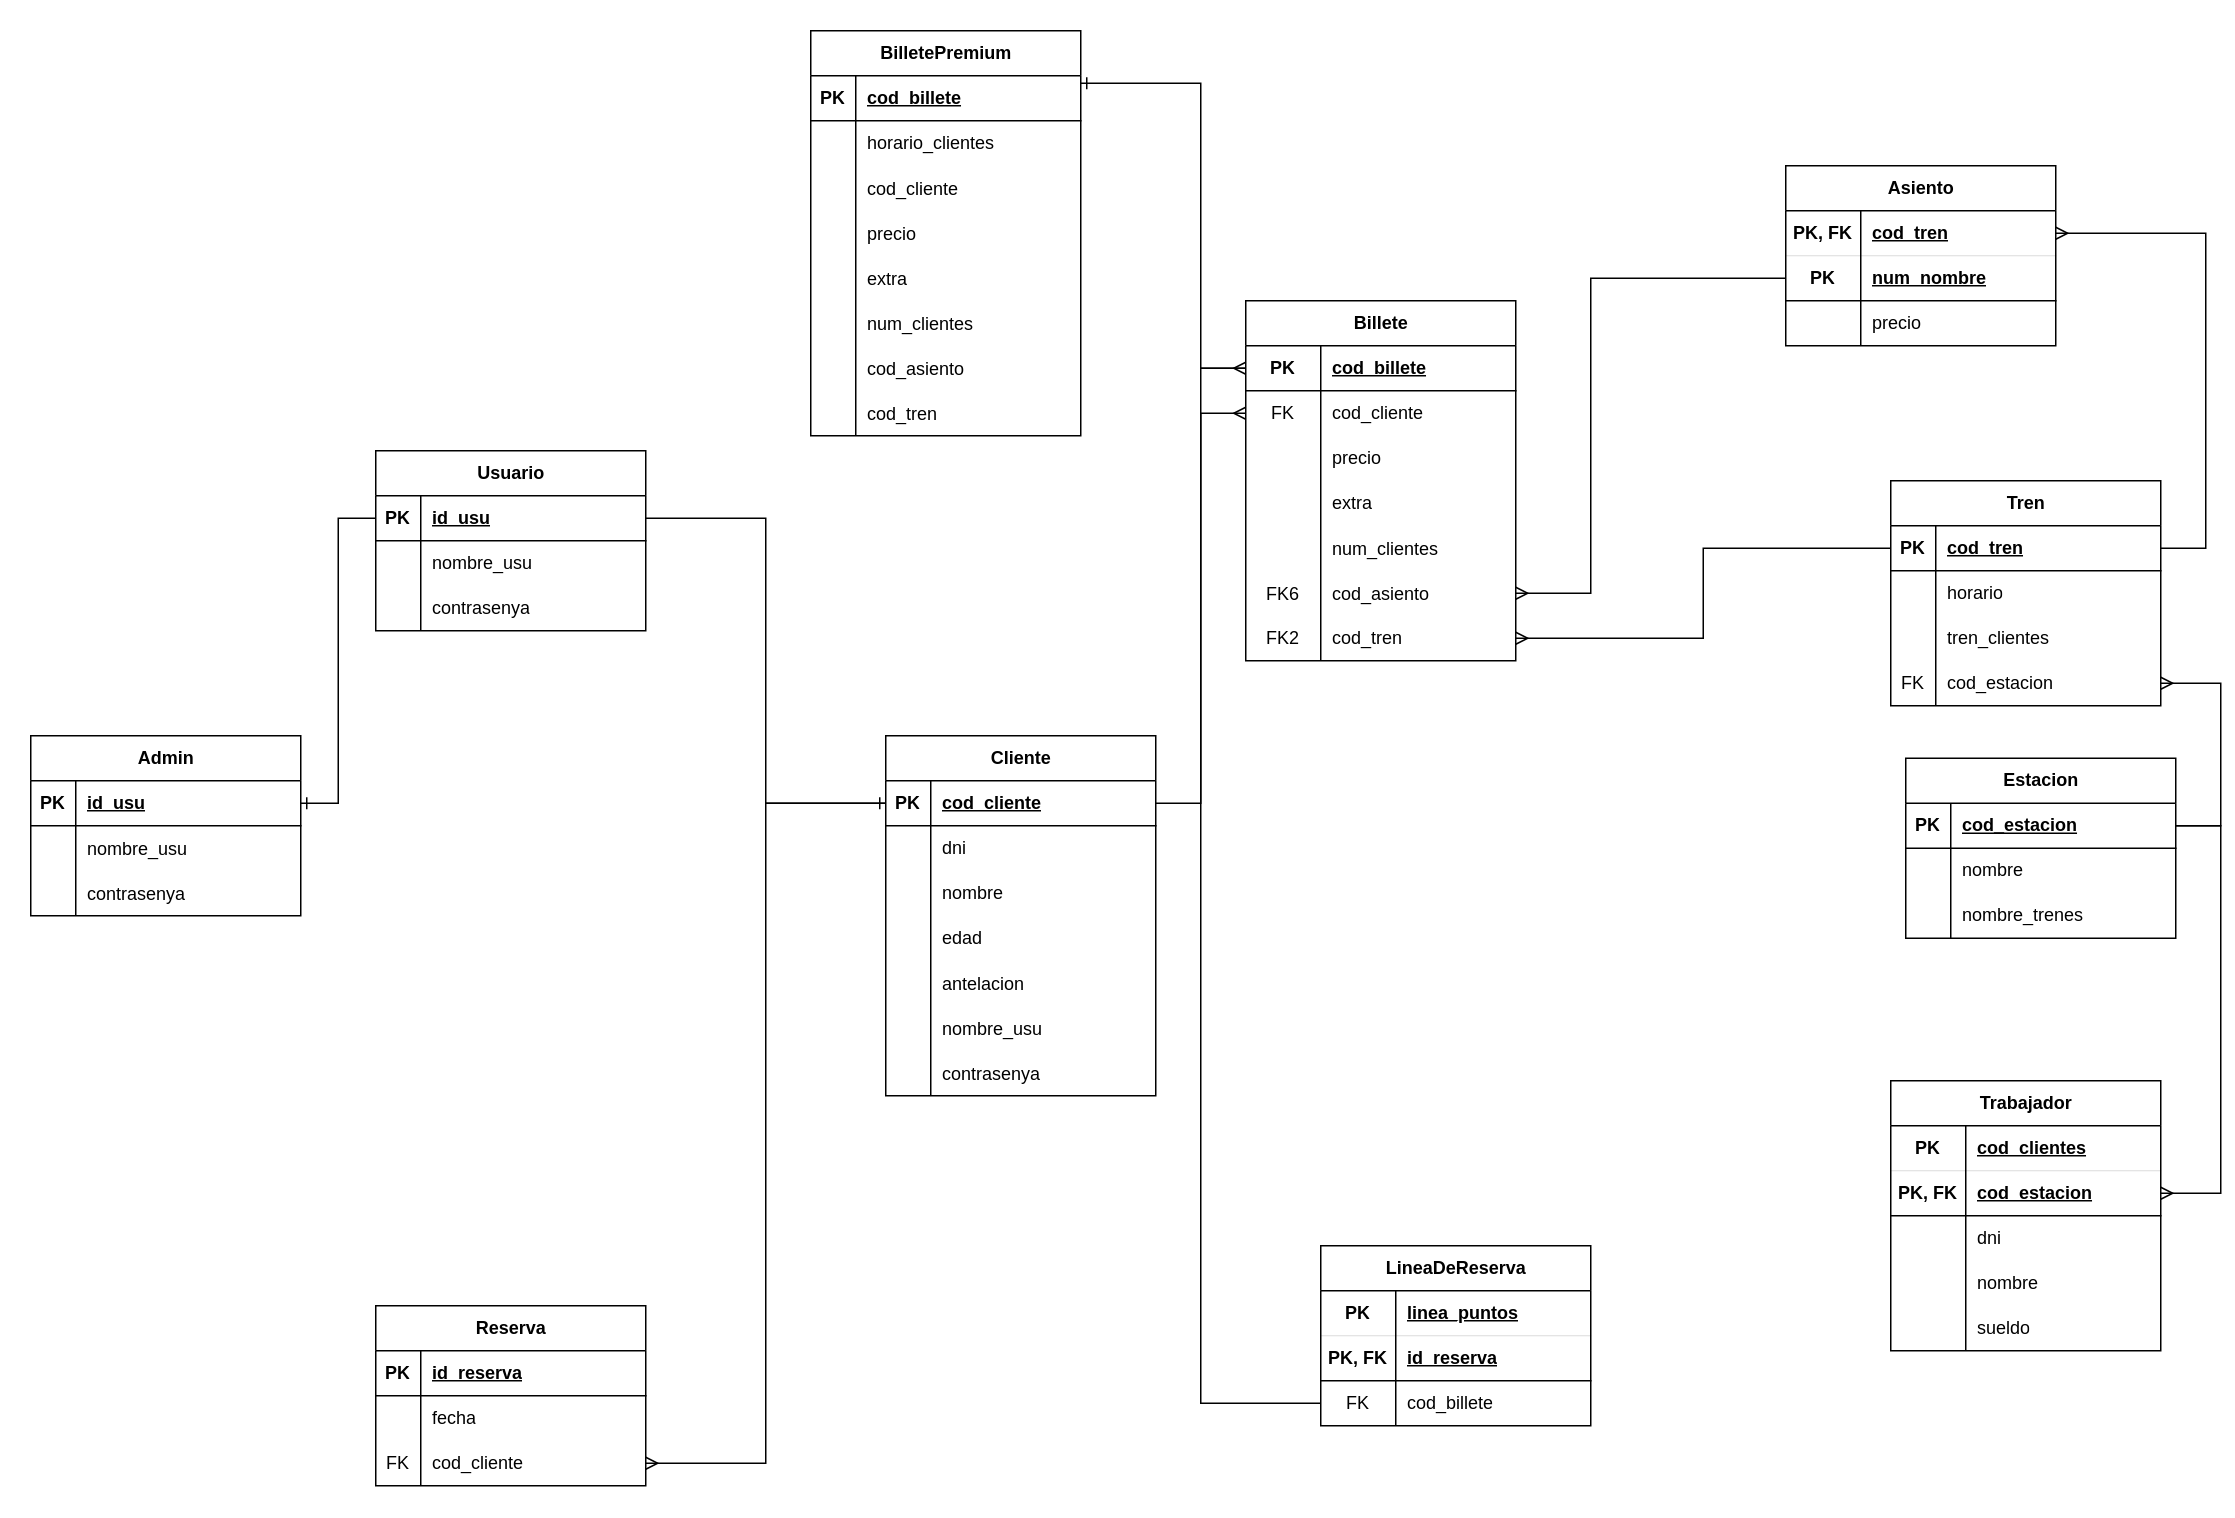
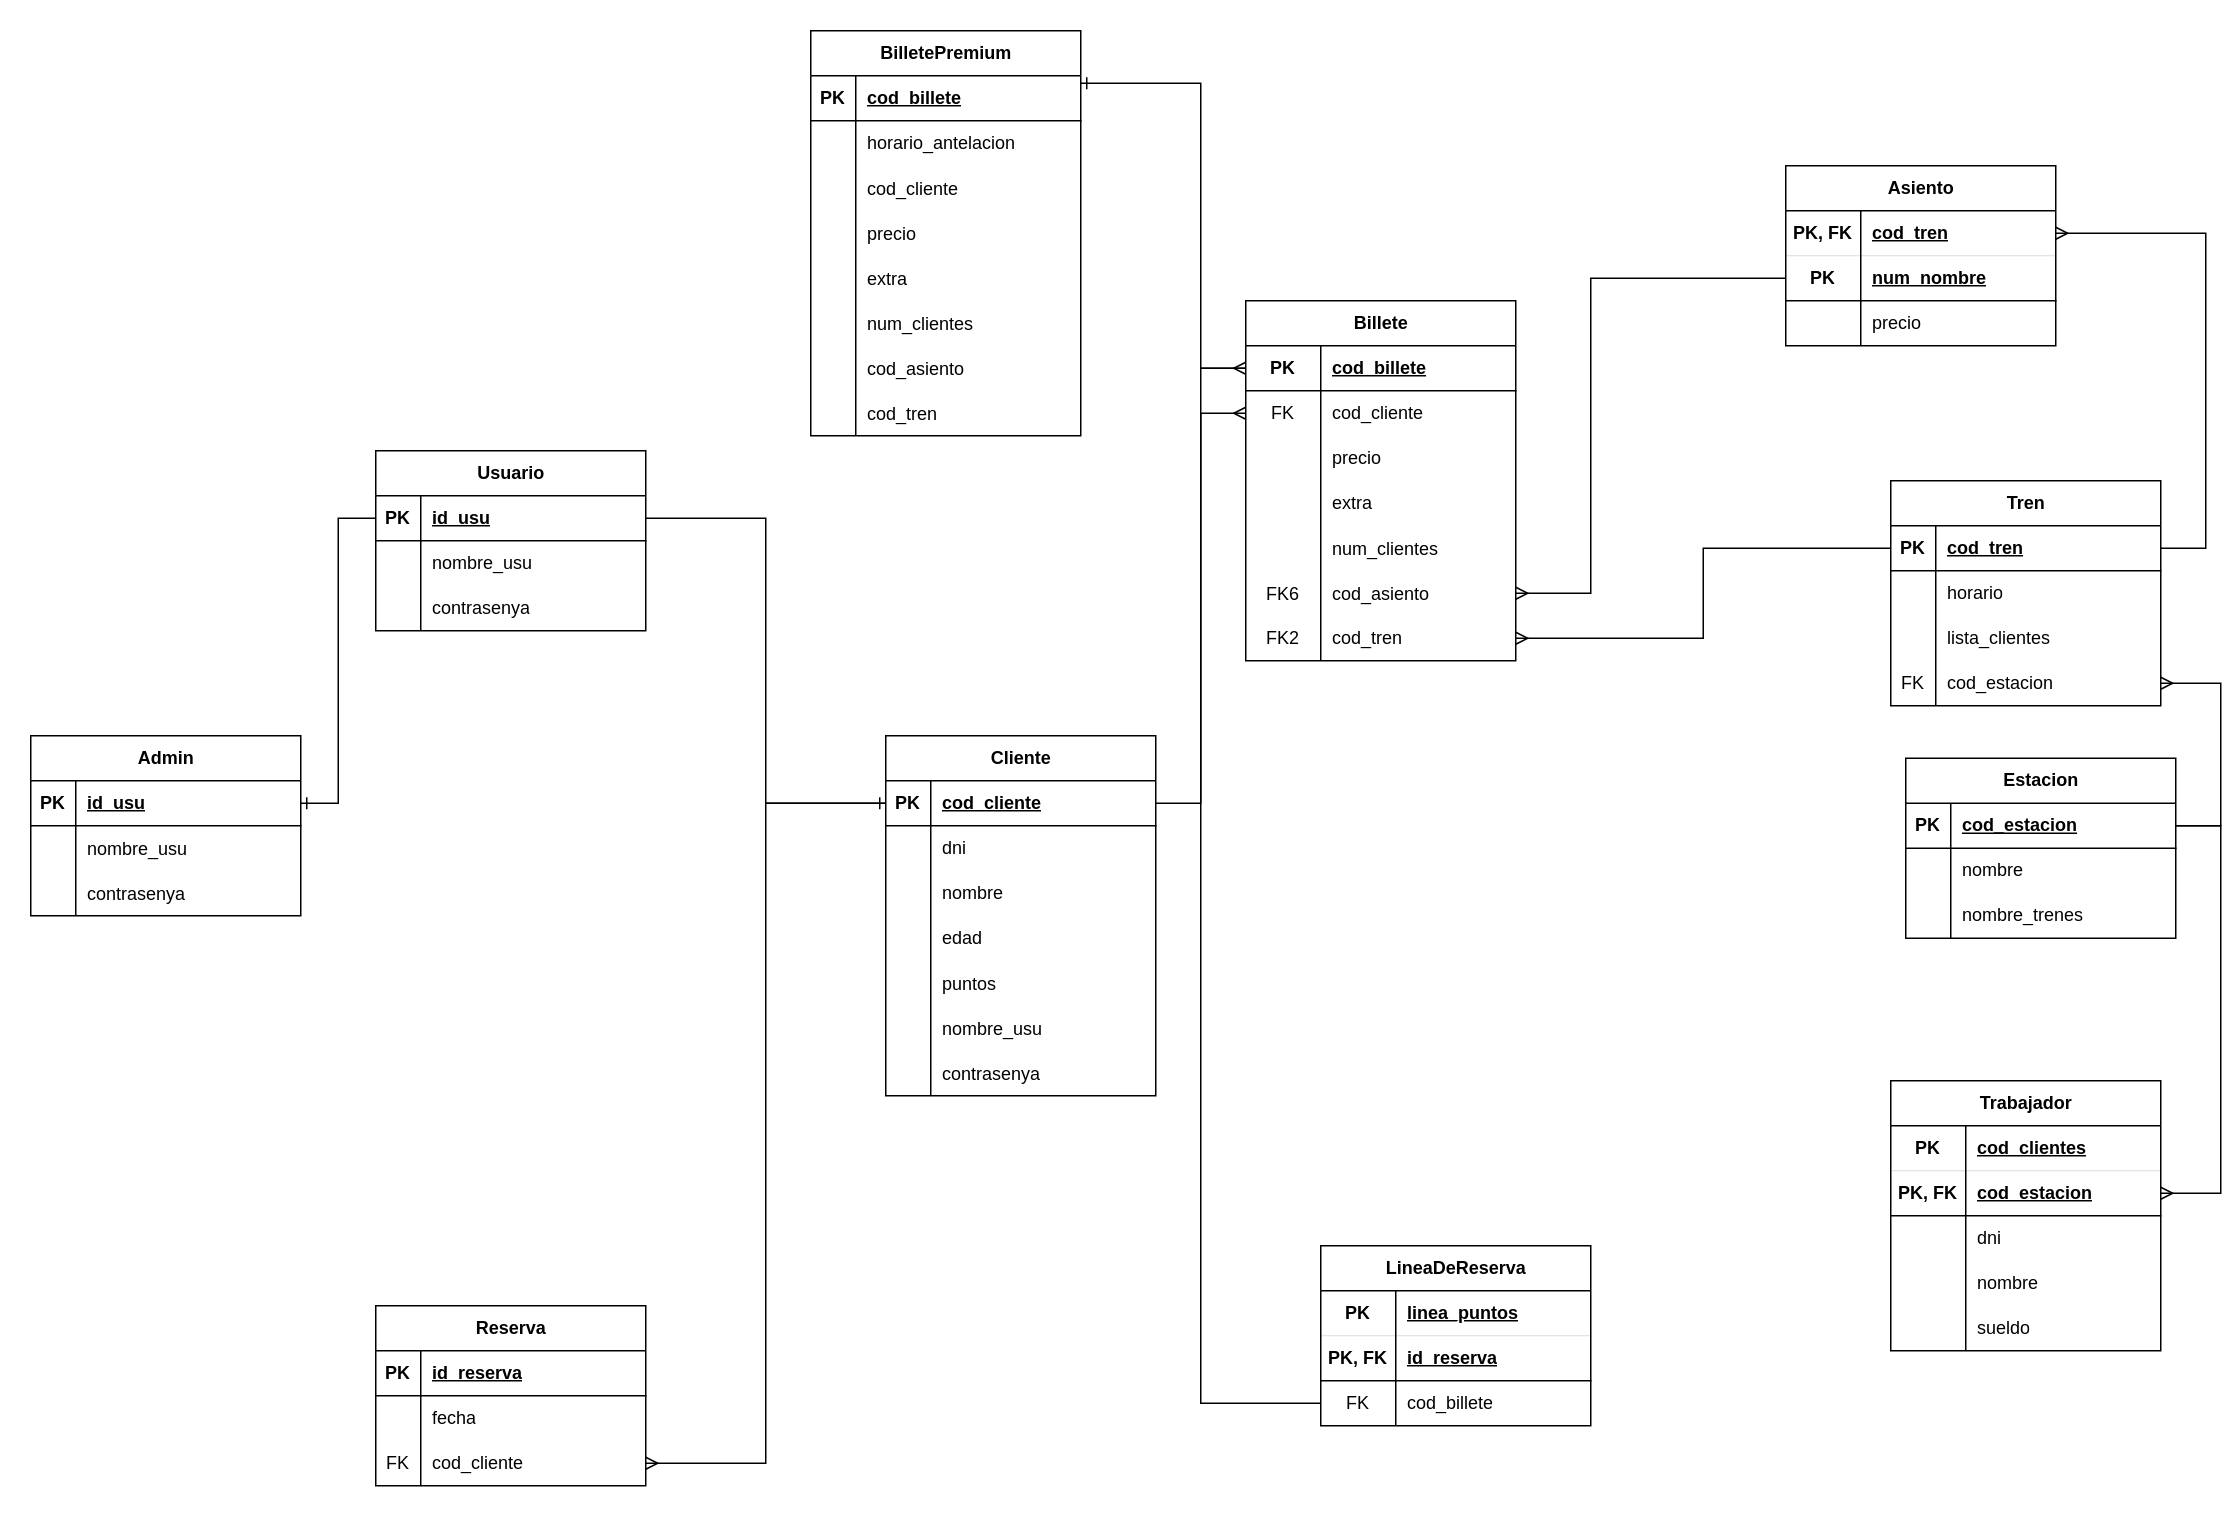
node "horario_clientes": label "horario_clientes" -> "horario_antelacion"
node "tren_clientes": label "tren_clientes" -> "lista_clientes"
node "antelacion": label "antelacion" -> "puntos"
